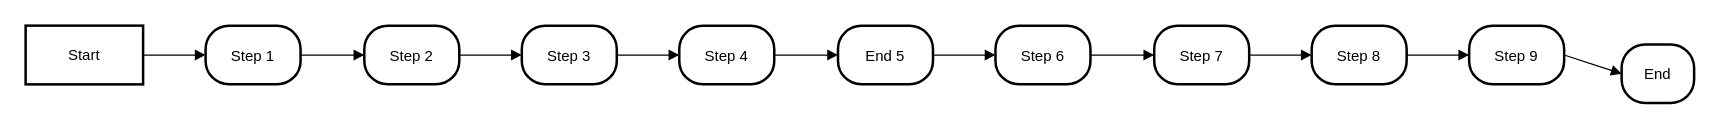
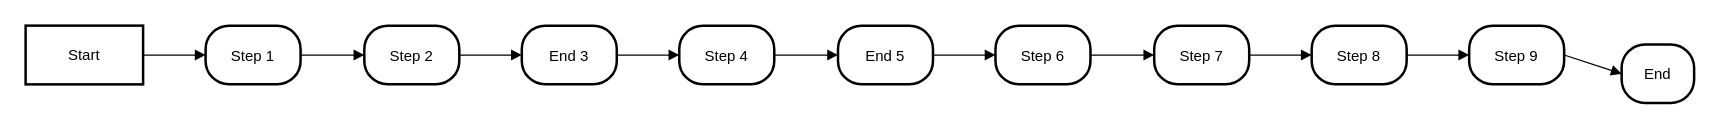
node "Step 3": label "Step 3" -> "End 3"
